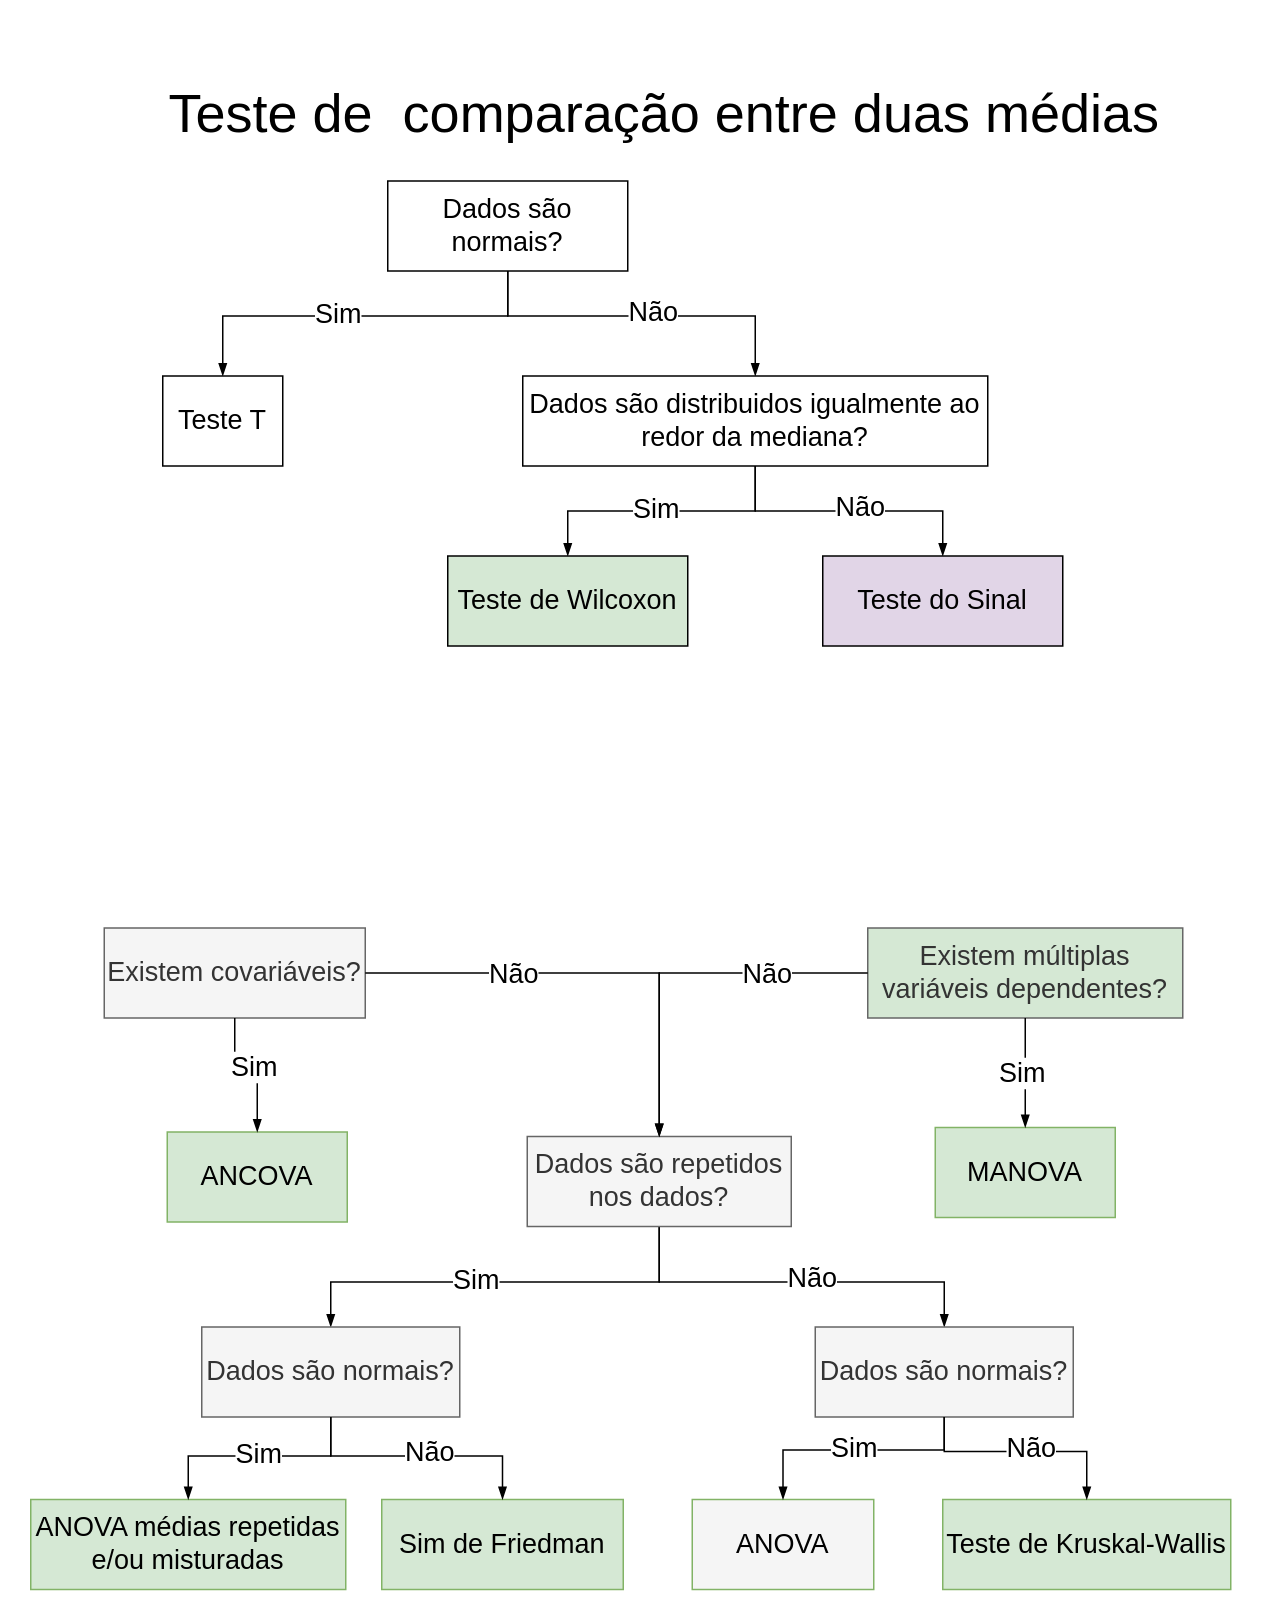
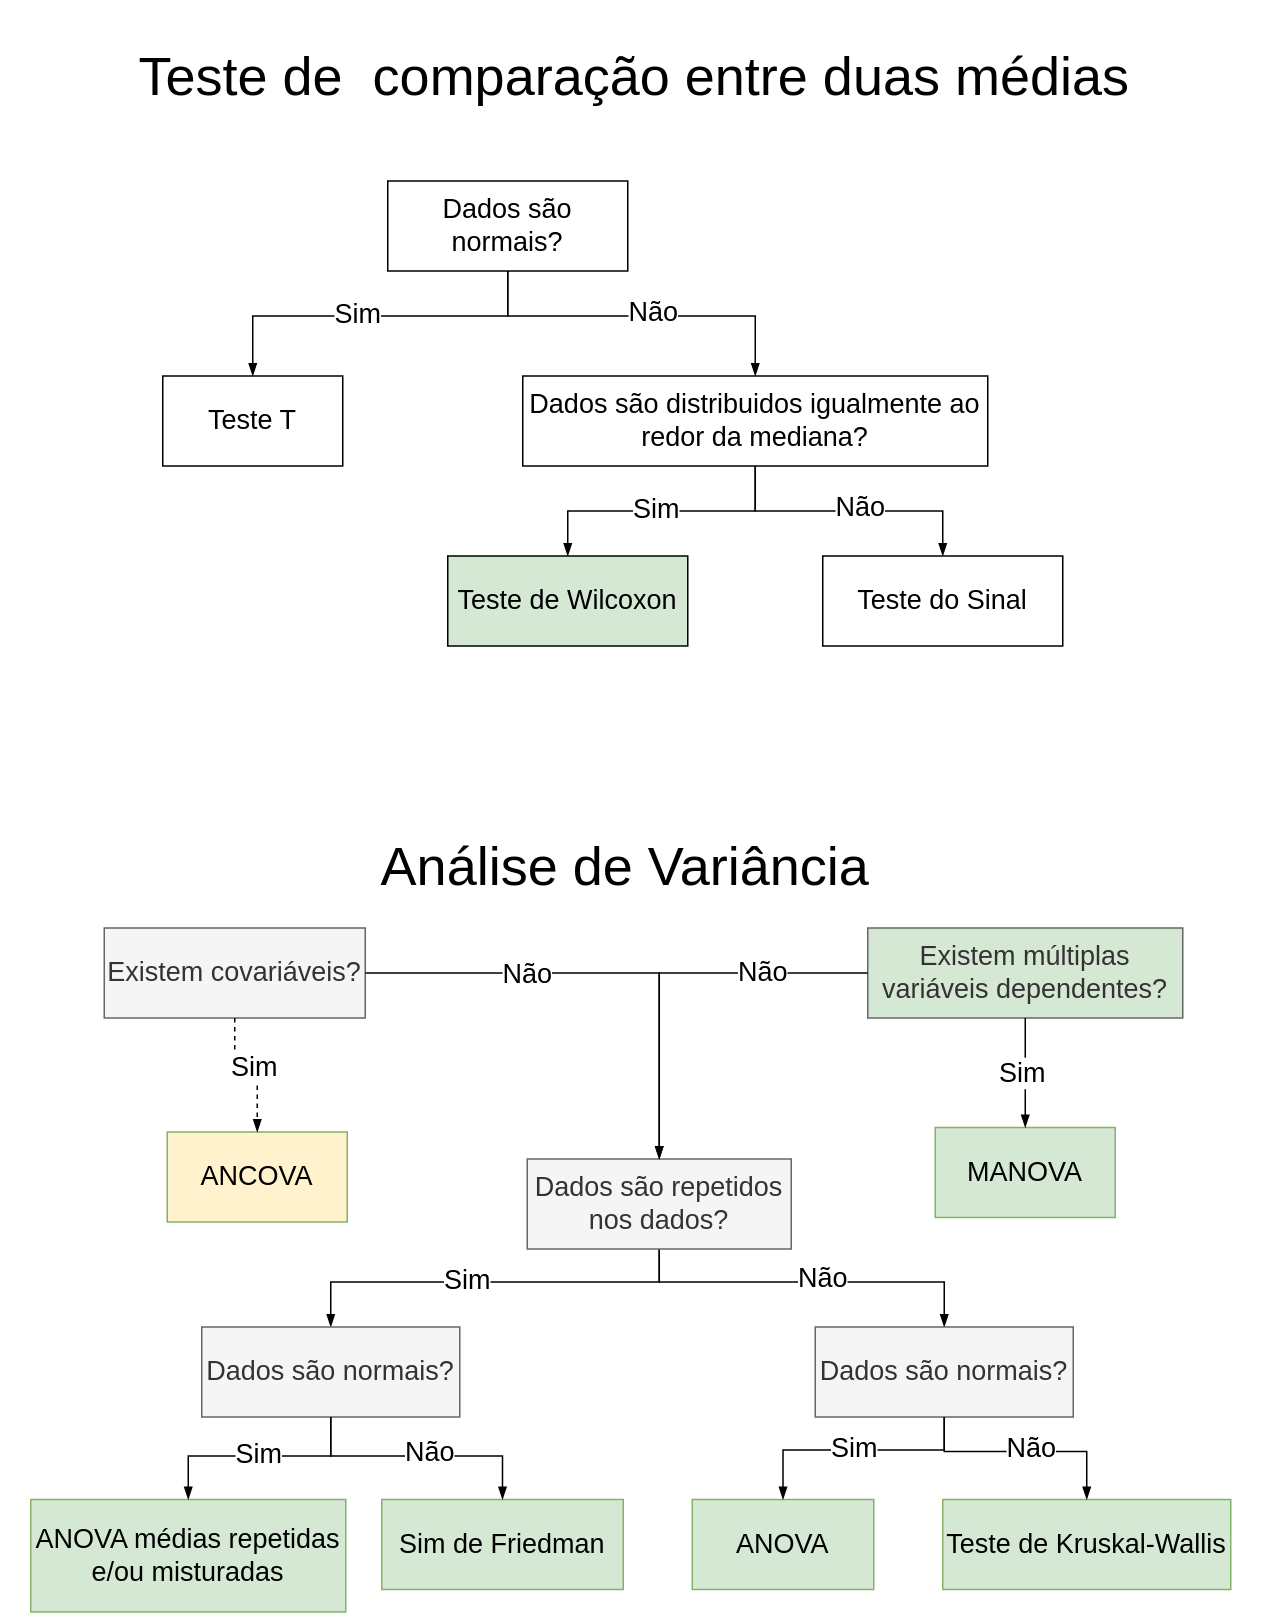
node "Teste de comparação entre duas médias": moved (664, 113) -> (634, 76)
node "Teste T": size 120x90 -> 180x90
node "Teste do Sinal": fillcolor #e1d5e7 -> #ffffff
node "Análise de Variância": added
edge "Existem covariáveis?" -> "ANCOVA": style solid -> dashed
node "ANCOVA": fillcolor #d5e8d4 -> #fff2cc
node "Dados são repetidos nos dados?": moved (659, 1181) -> (659, 1204)
node "ANOVA médias repetidas e/ou misturadas": size 315x90 -> 315x113
node "ANOVA": fillcolor #f5f5f5 -> #d5e8d4
